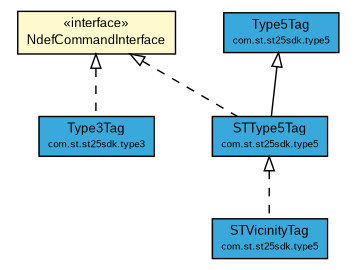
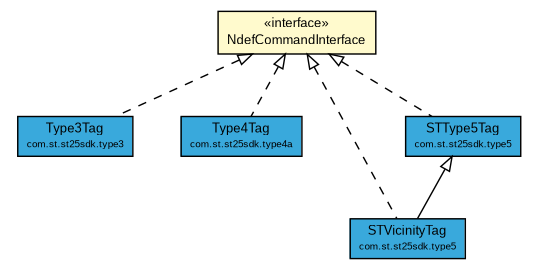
node "Type5Tag": removed
node "Type4Tag": added
edge "STVicinityTag" -> "NdefCommandInterface": added
edge "STVicinityTag" -> "STType5Tag": style dashed -> solid
